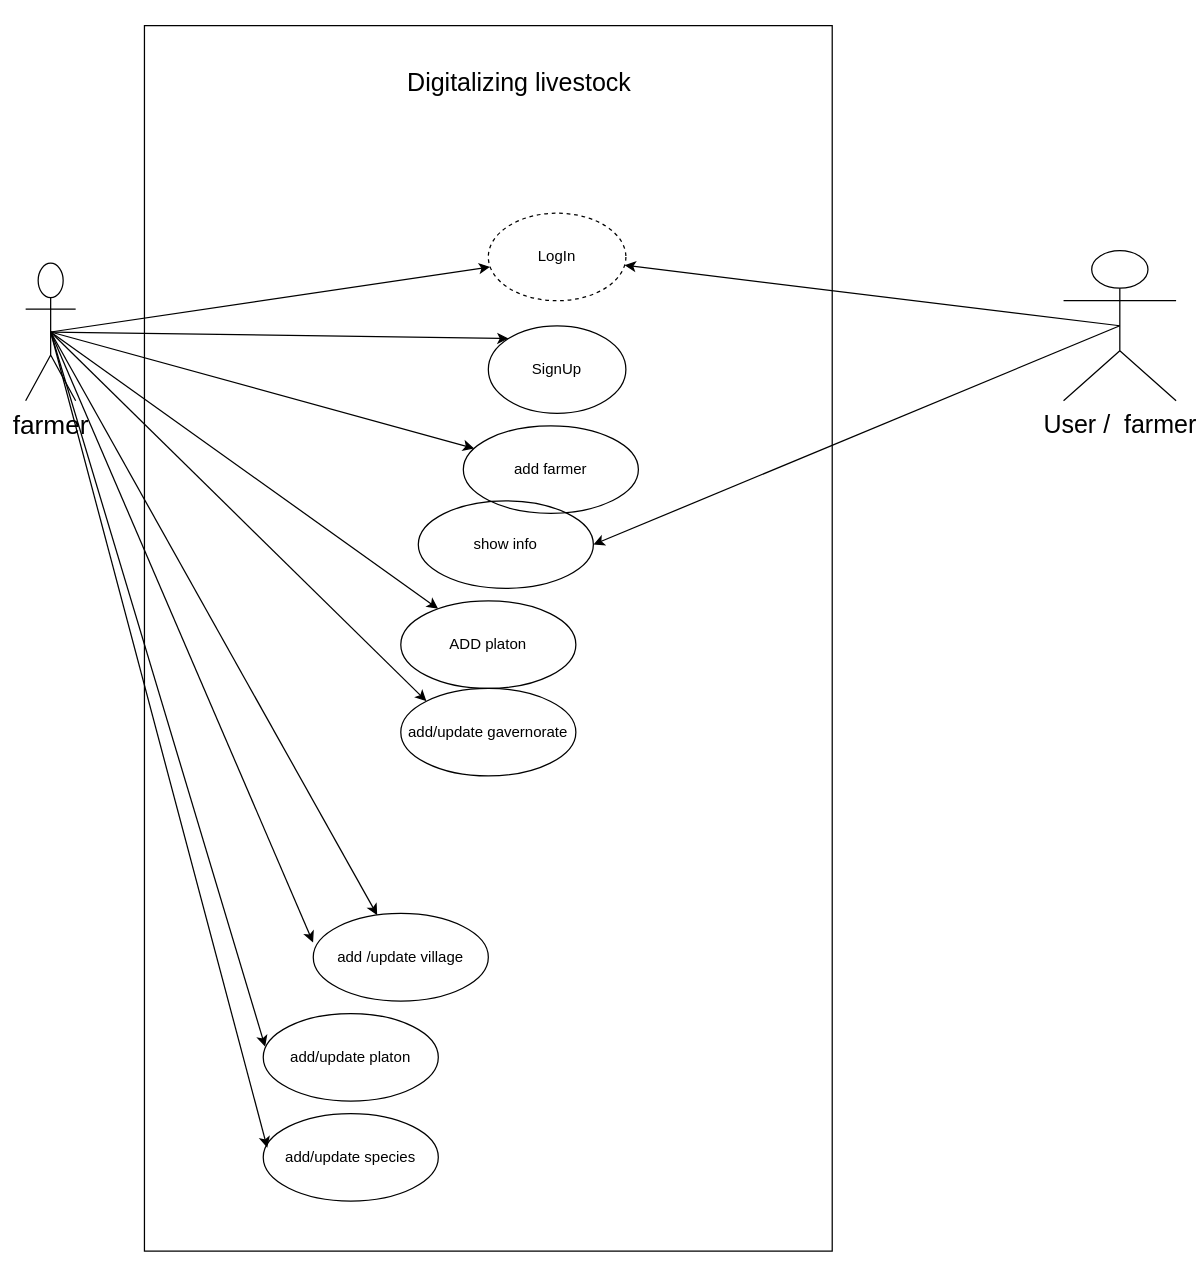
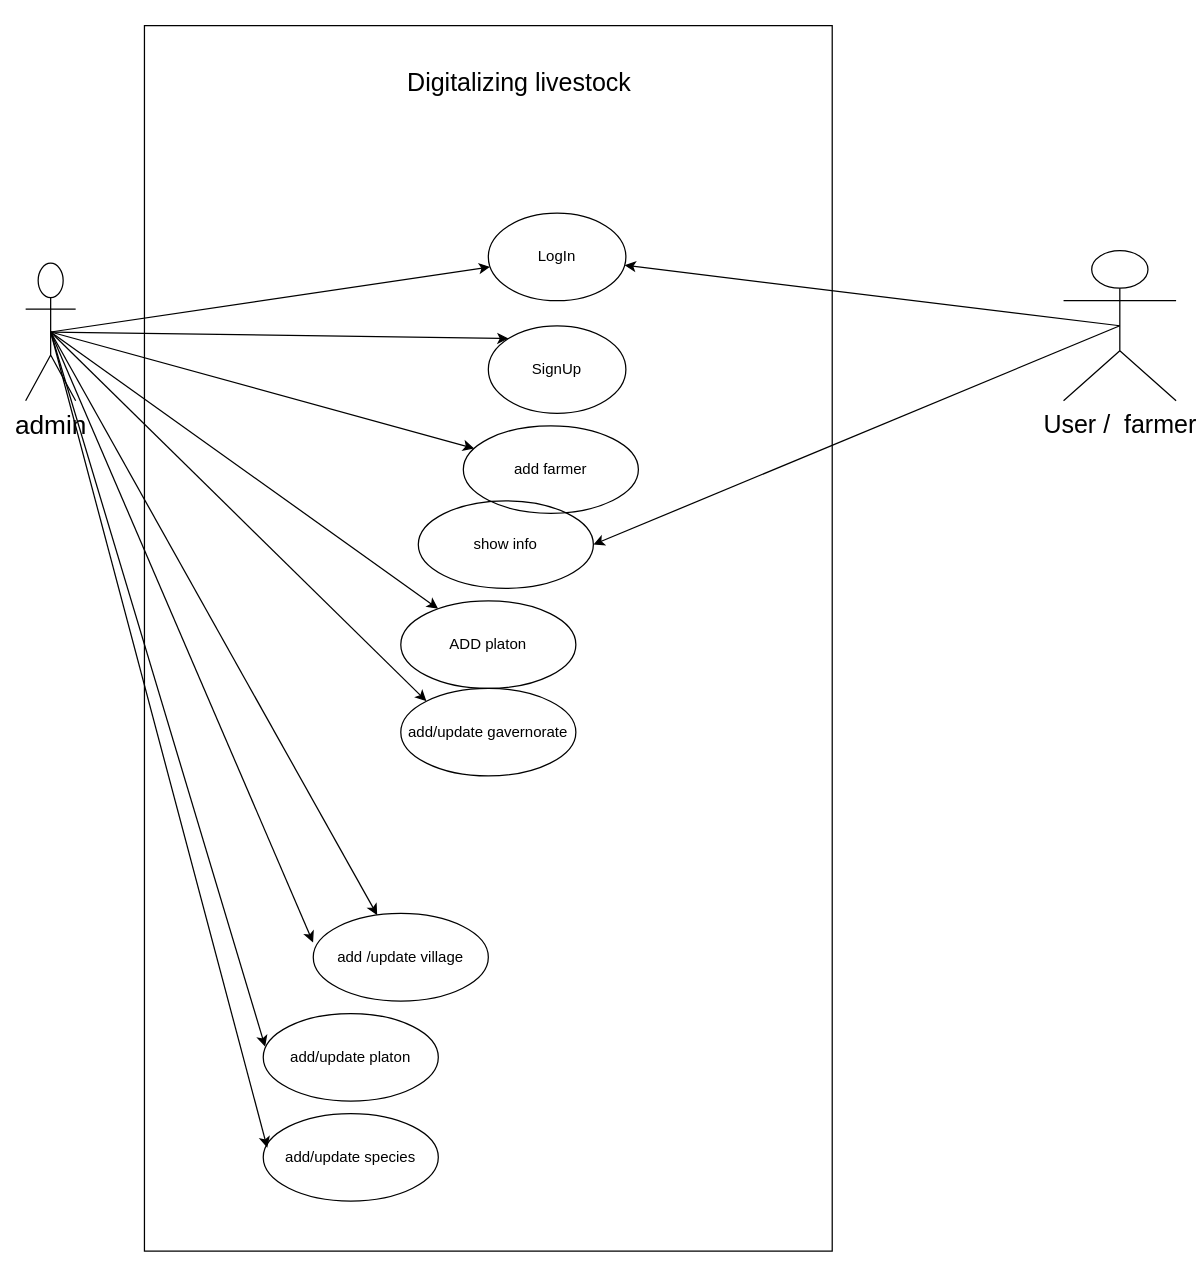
node "LogIn": style dashed -> solid
node "farmer": label "farmer" -> "admin"
